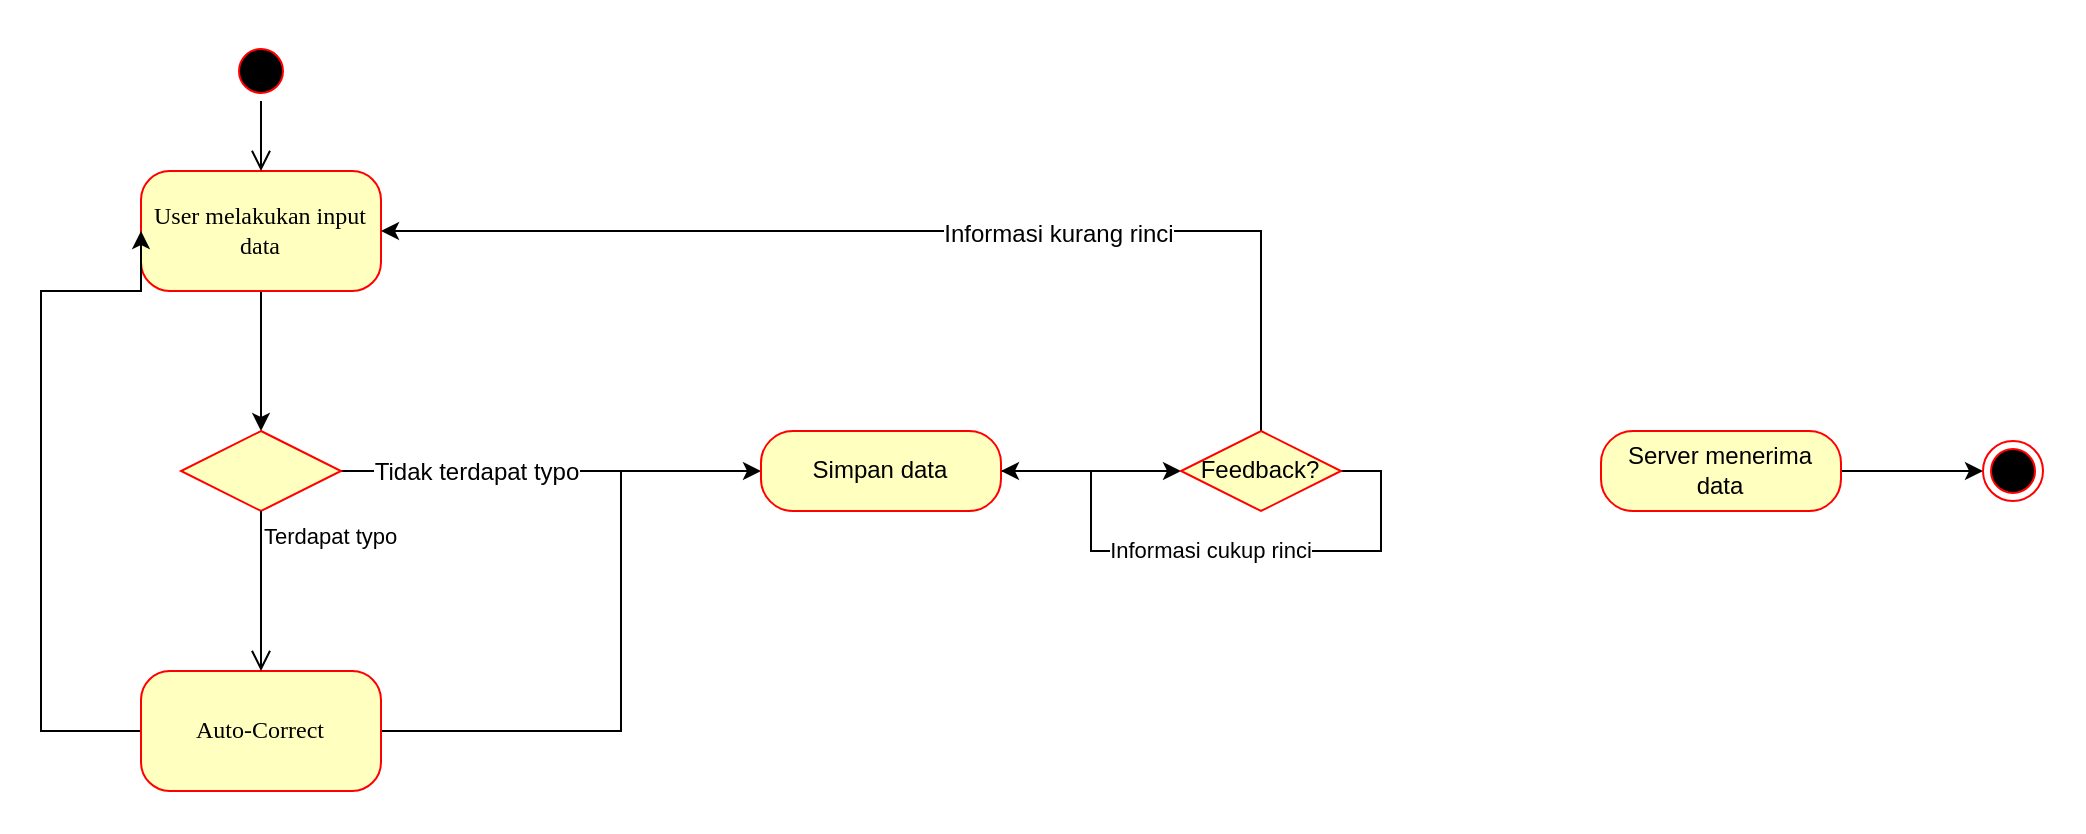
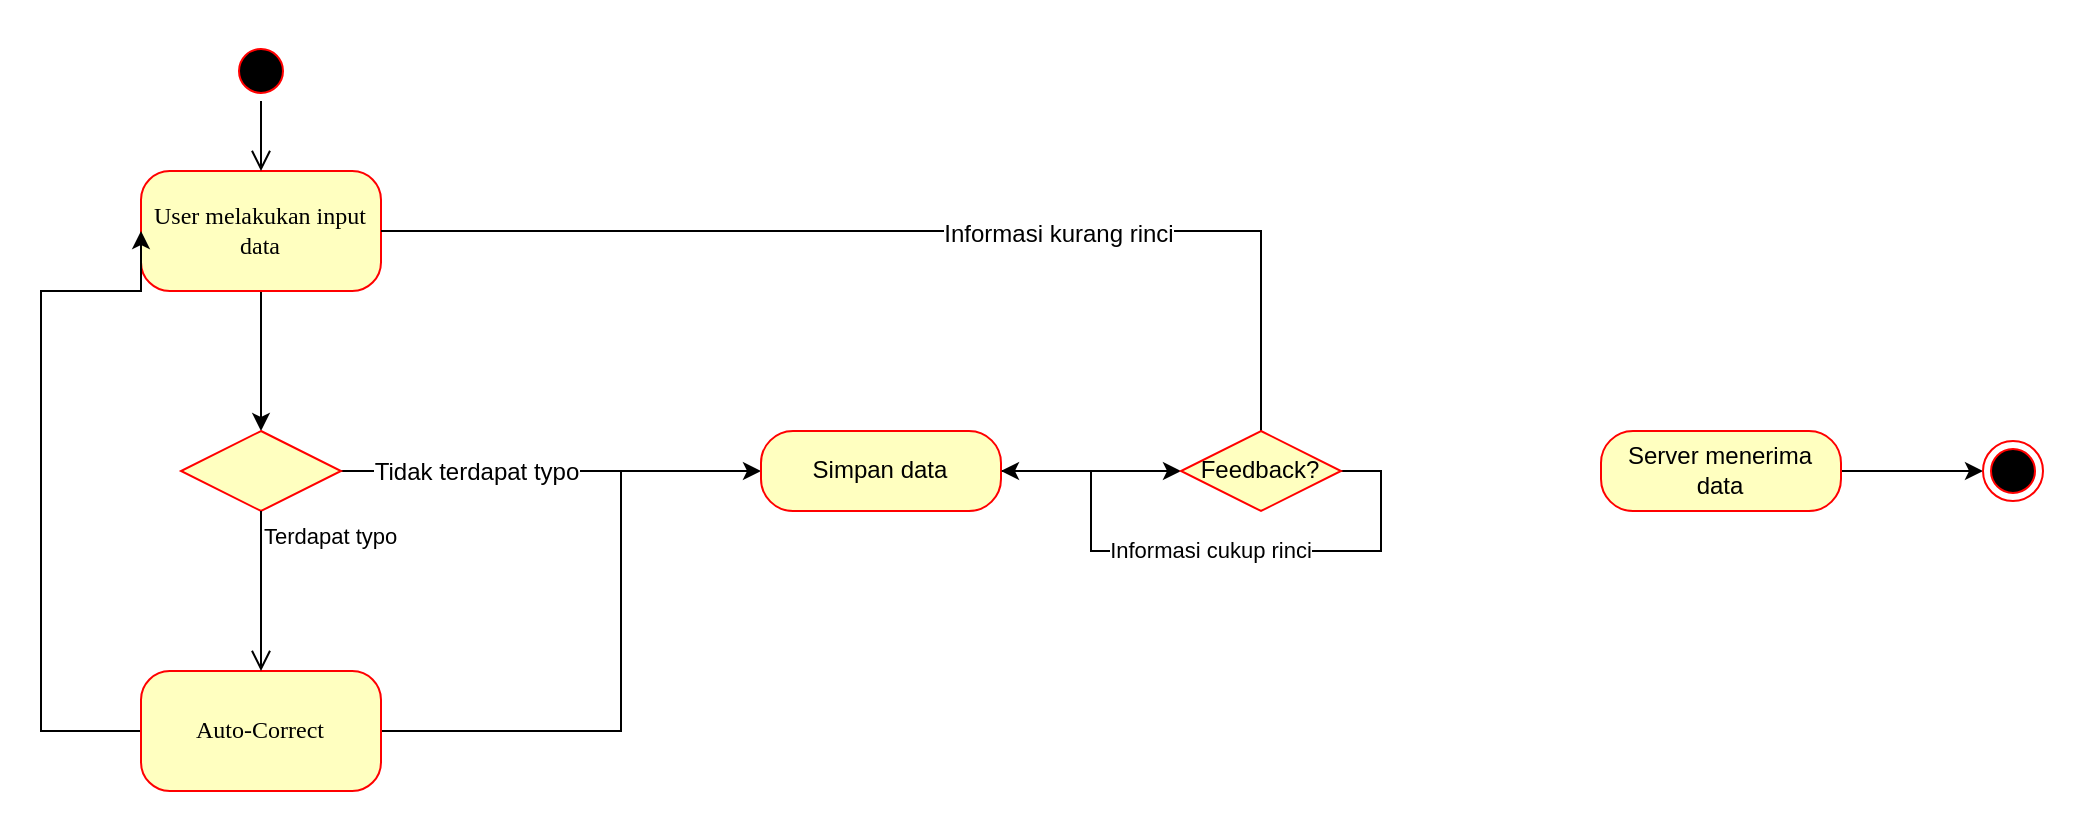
edge "Feedback?" -> "User melakukan input data": arrowhead classic -> none
